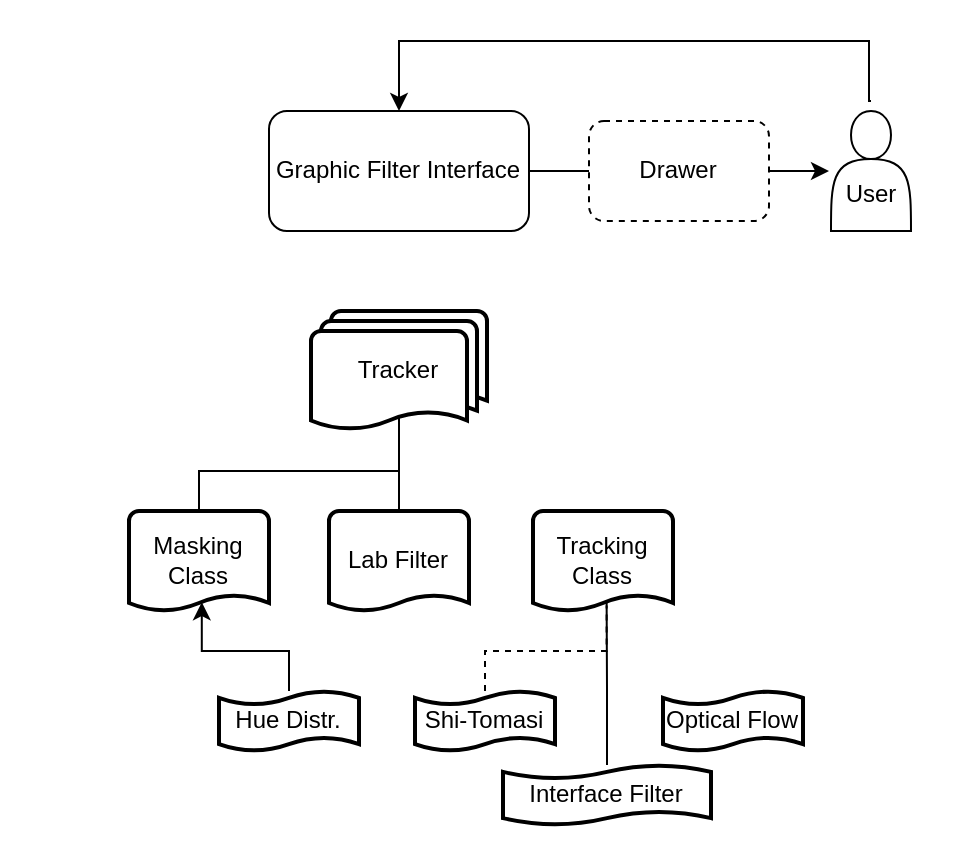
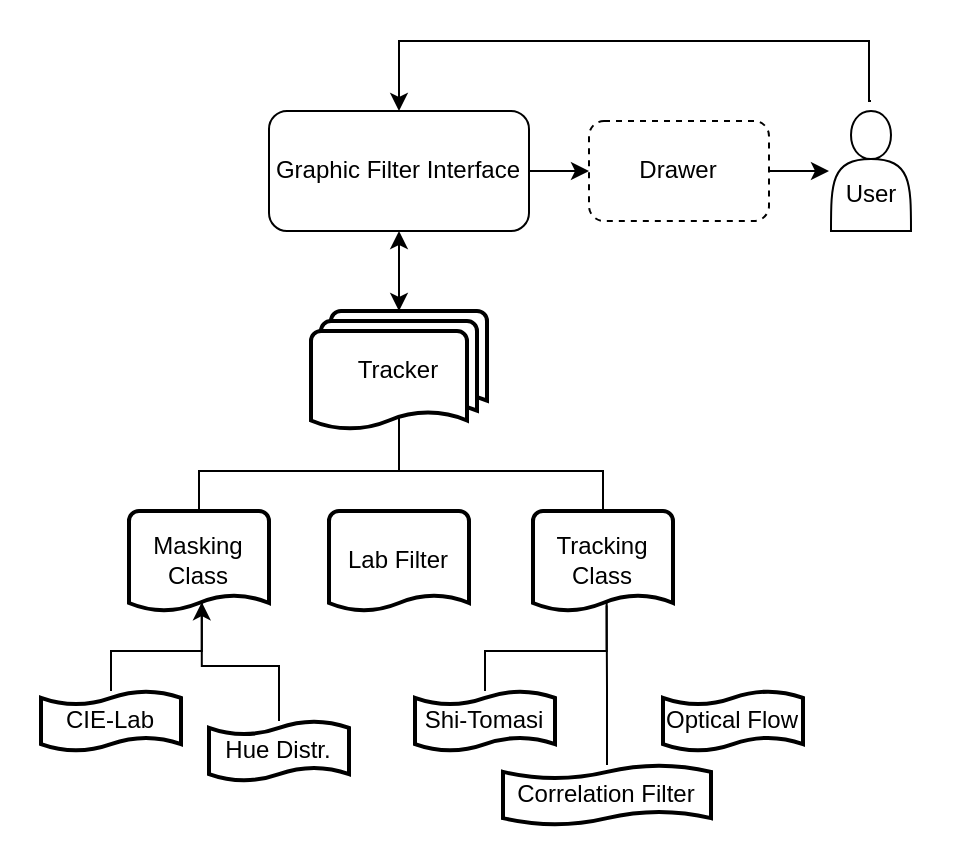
edge "Graphic Filter Interface" -- "Drawer": arrowhead none -> classic
edge "Graphic Filter Interface" -- "Tracker": added
edge "Tracker" -- "Tracking Class": added
edge "Tracker" -- "Lab Filter": removed
edge "Masking Class" -- "CIE-Lab": added
edge "Tracking Class" -- "Shi-Tomasi": style dashed -> solid
node "CIE-Lab": added
node "Hue Distr.": moved (289, 721) -> (279, 751)
node "Interface Filter": label "Interface Filter" -> "Correlation Filter"
